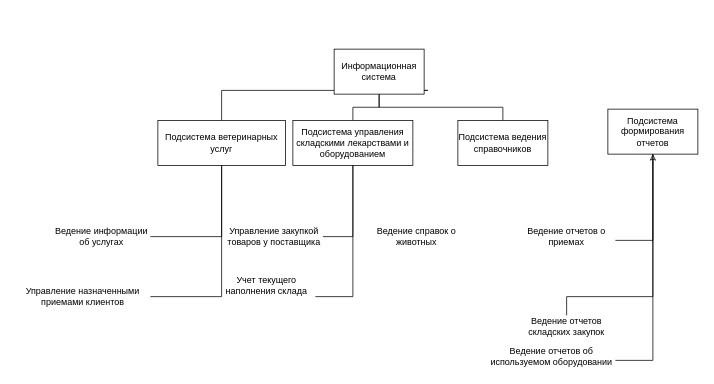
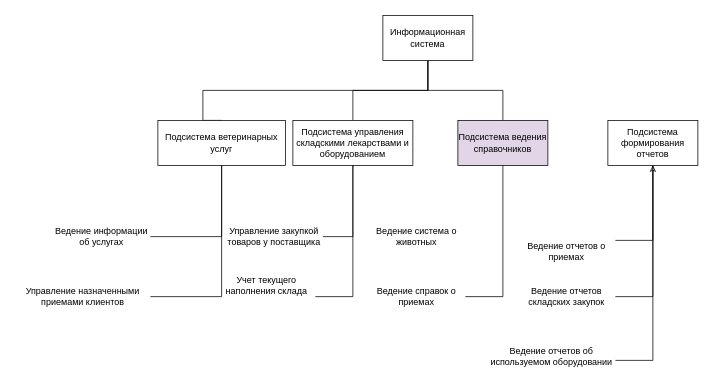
node "Информационная система": moved (379, 72) -> (428, 38)
node "Подсистема формирования отчетов": moved (653, 132) -> (653, 143)
node "Подсистема ведения справочников": fillcolor #ffffff -> #e1d5e7
node "Ведение справок о животных": label "Ведение справок о животных" -> "Ведение система о животных"
node "Ведение отчетов о приемах": moved (567, 237) -> (567, 252)
edge "Подсистема ведения справочников" -- "Ведение справок о приемах": added
node "Ведение справок о приемах": added
node "Ведение отчетов складских закупок": moved (567, 327) -> (567, 297)
